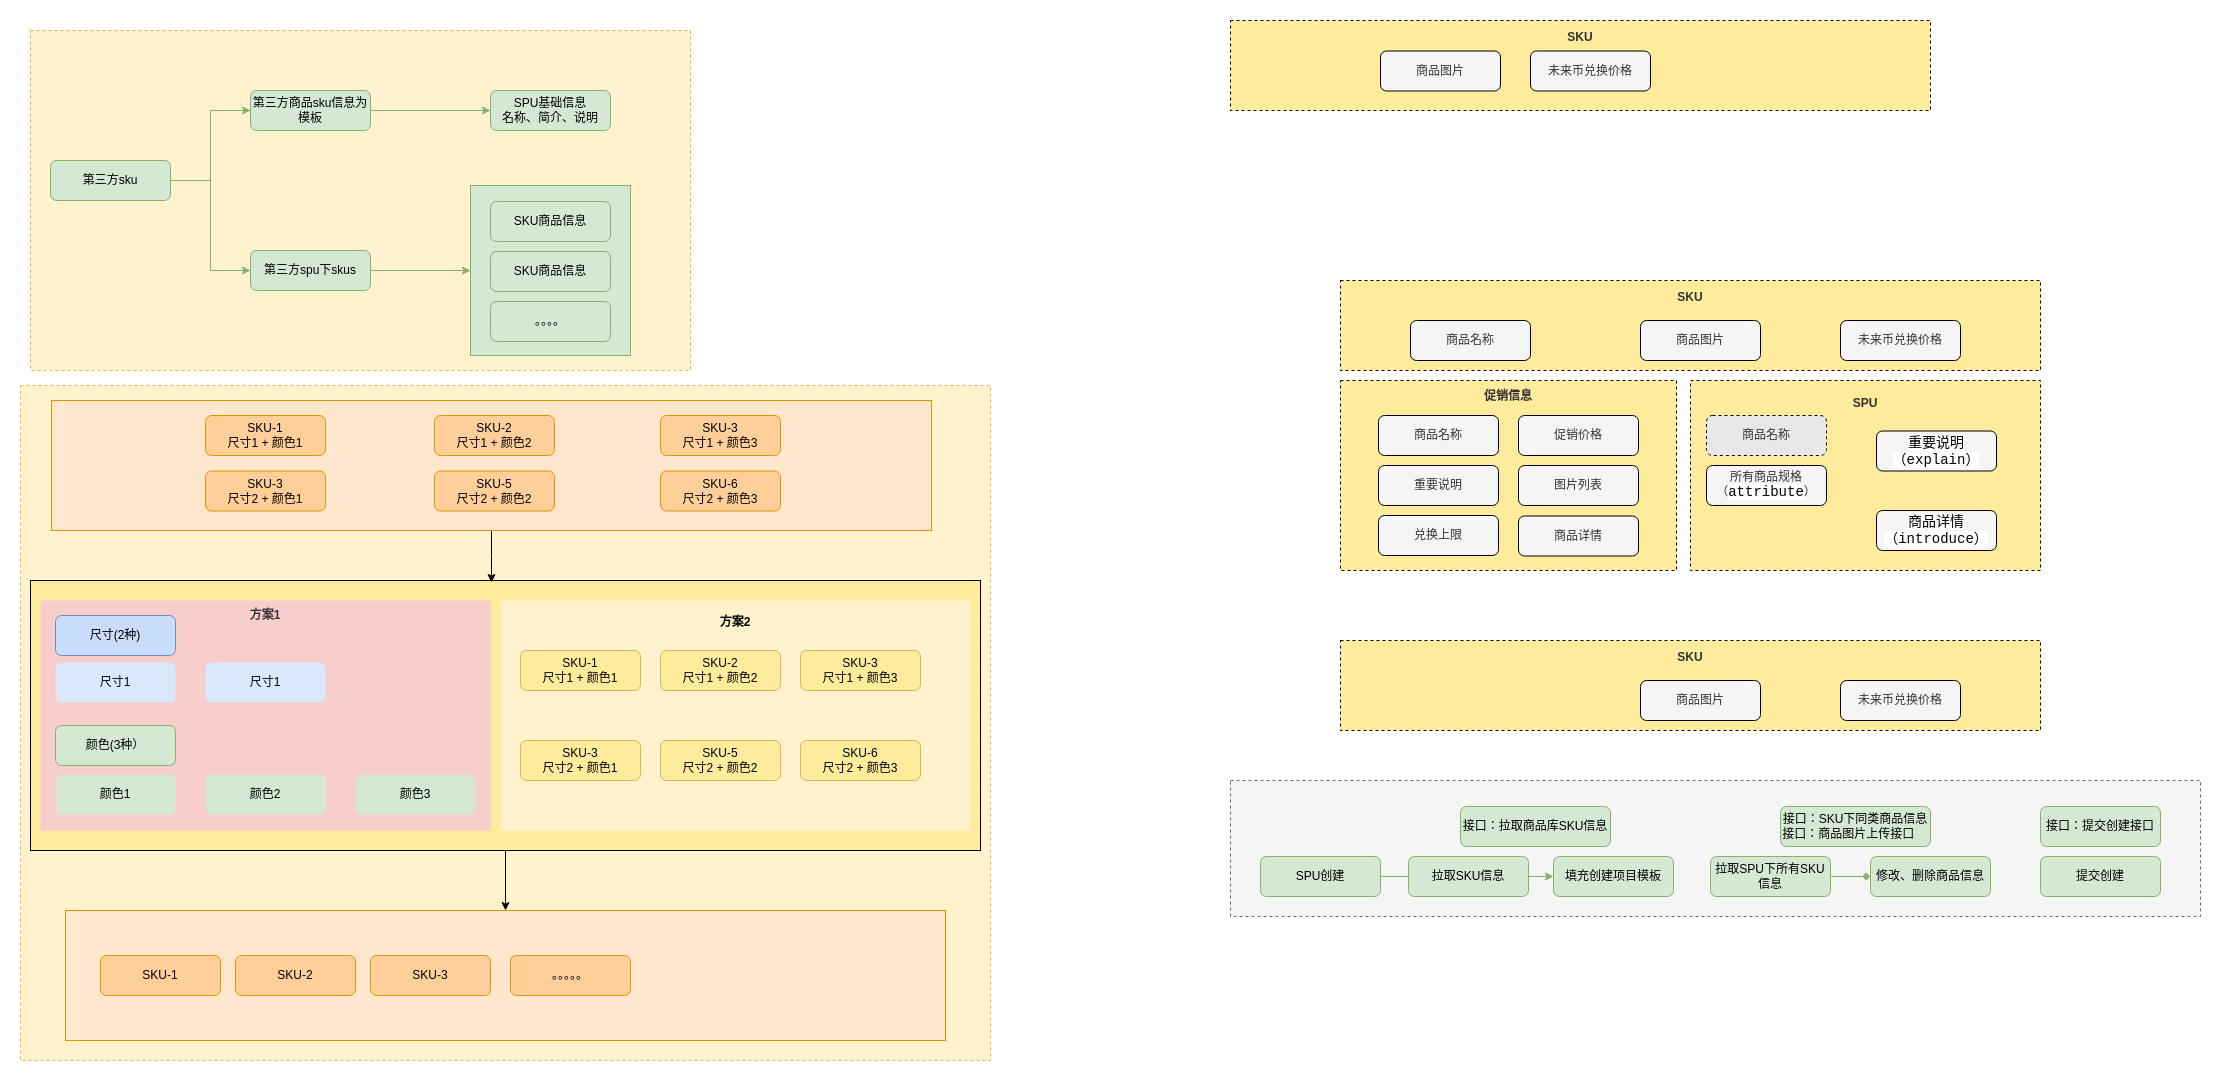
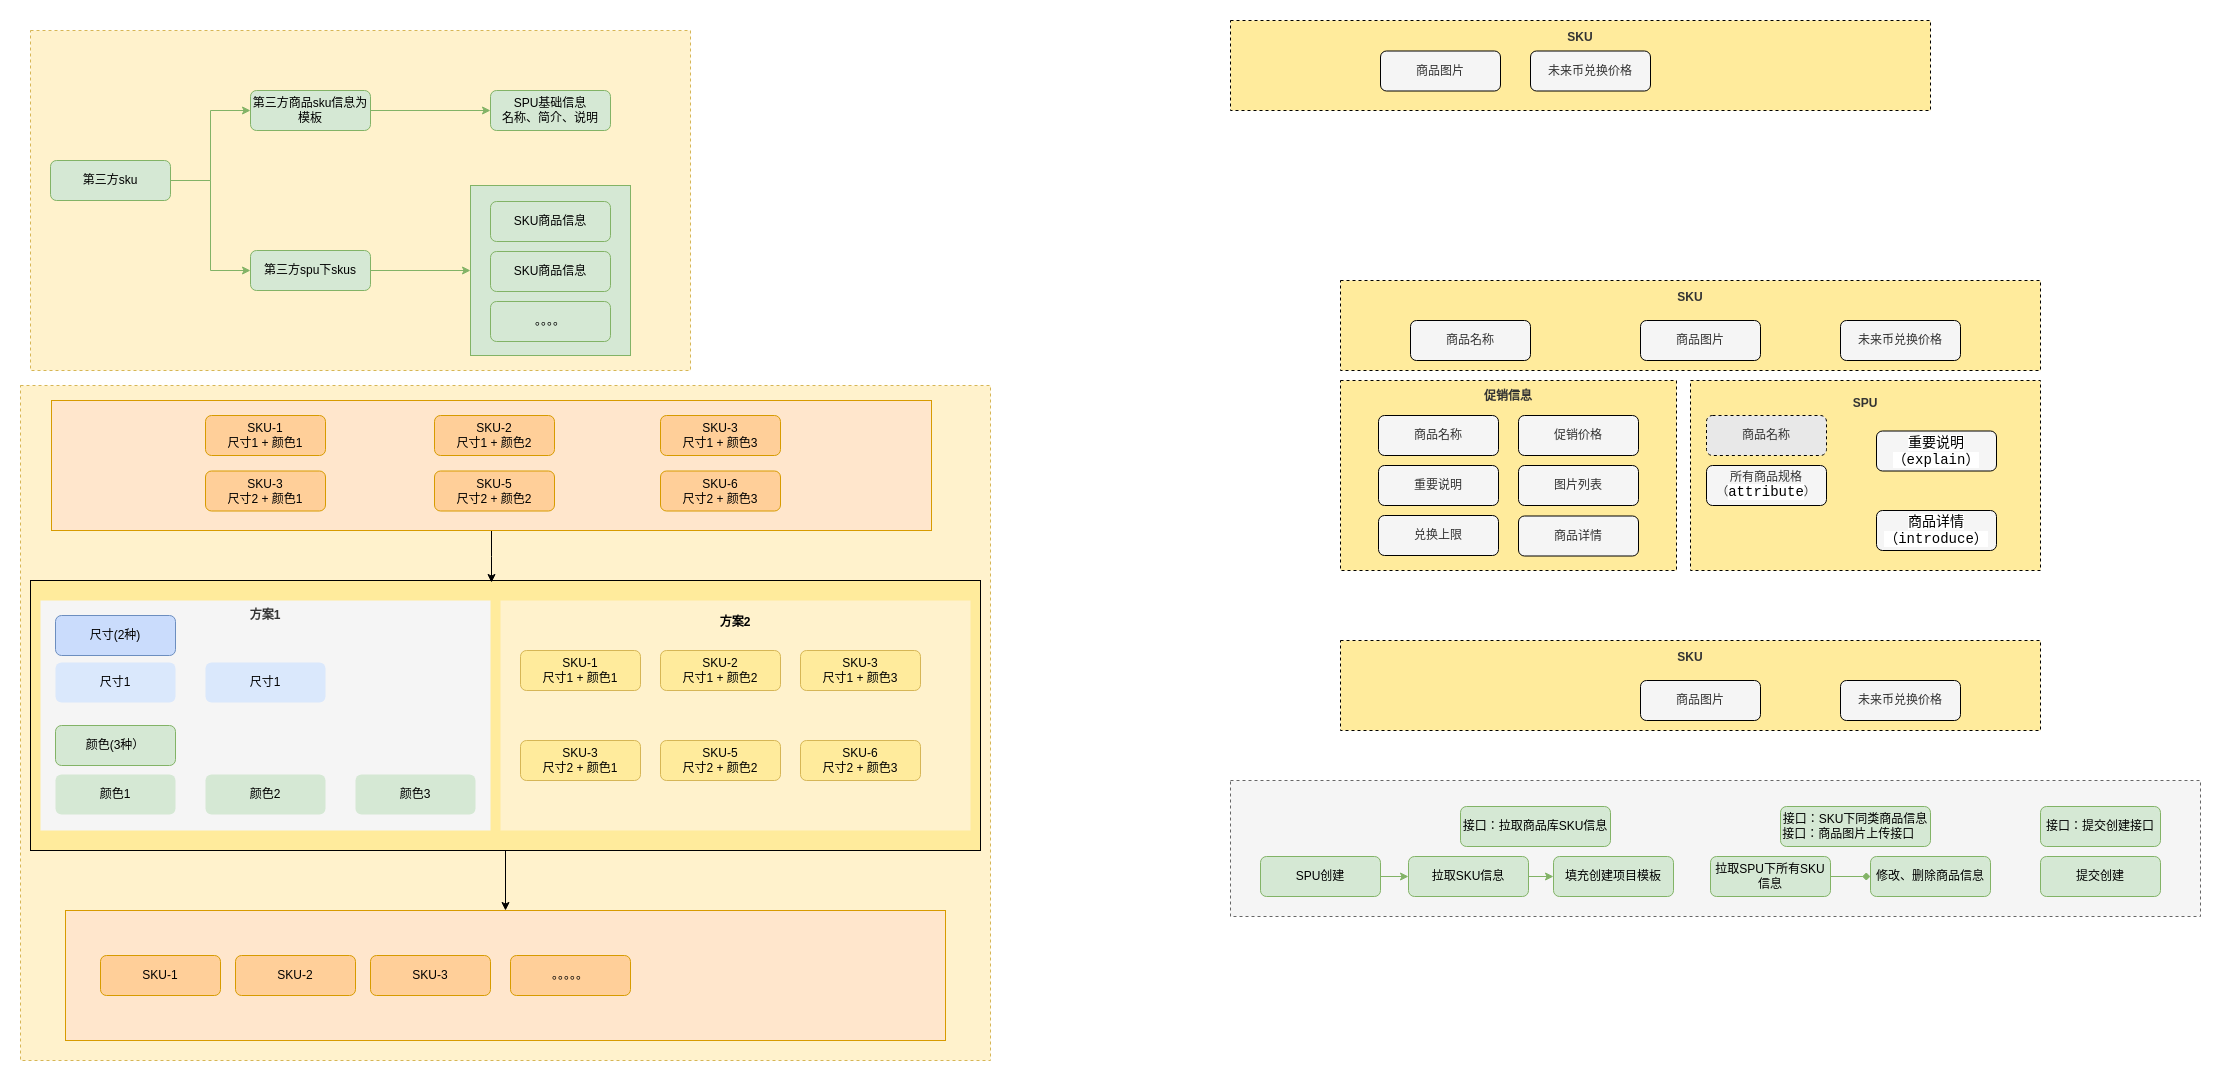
node "方案1": fillcolor #f8cecc -> #f5f5f5
edge "SPU创建" -- "拉取SKU信息": arrowhead none -> classic
